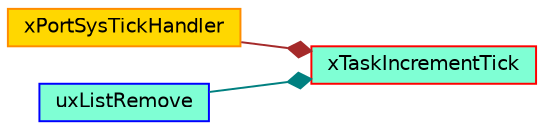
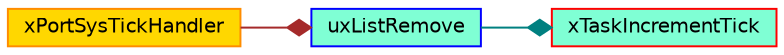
edge "xPortSysTickHandler" -> "xTaskIncrementTick": now "xPortSysTickHandler" -> "uxListRemove"
